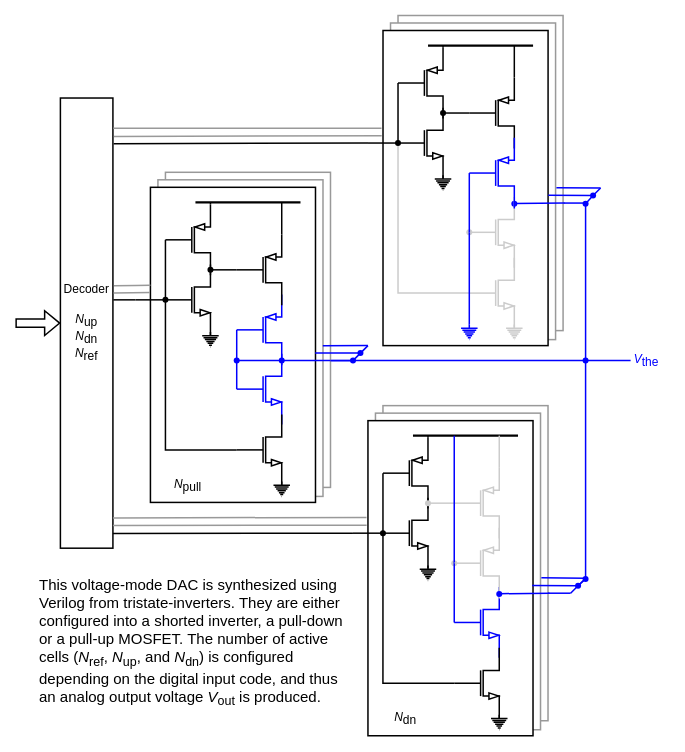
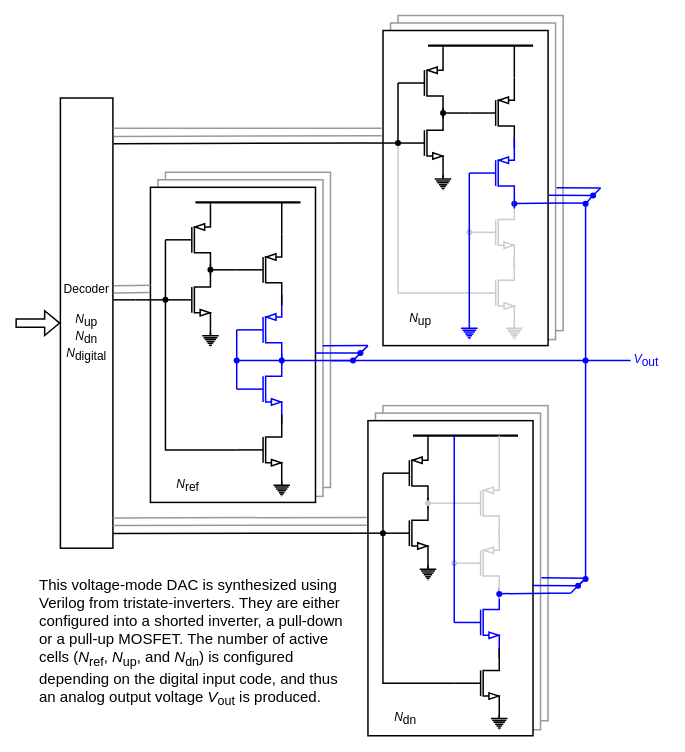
node "Nup": added
node "DecoderNupNdnNref": label "DecoderNupNdnNref" -> "DecoderNupNdnNdigital"
node "Vthe": label "Vthe" -> "Vout"
node "Npull": label "Npull" -> "Nref"
